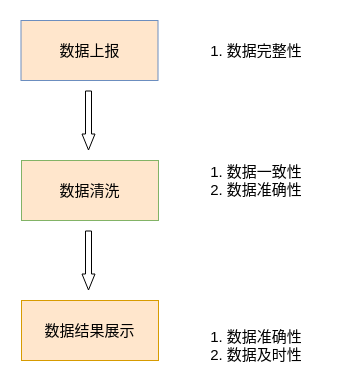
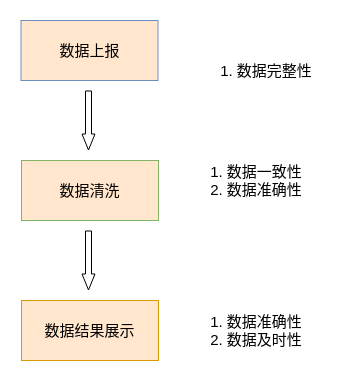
node "1. 数据完整性": moved (257, 51) -> (267, 71)
node "1. 数据准确性 2. 数据及时性": moved (257, 346) -> (257, 331)
